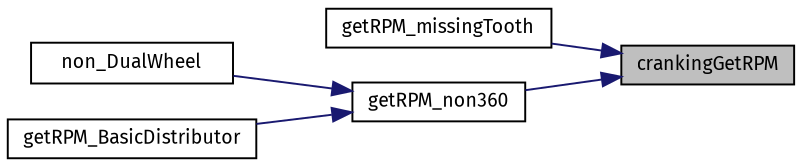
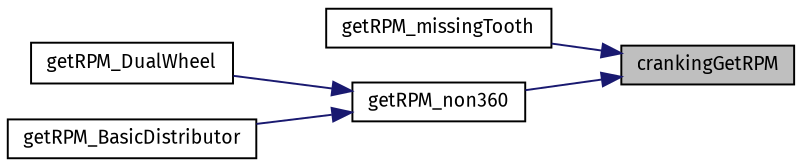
node "non_DualWheel": label "non_DualWheel" -> "getRPM_DualWheel"
